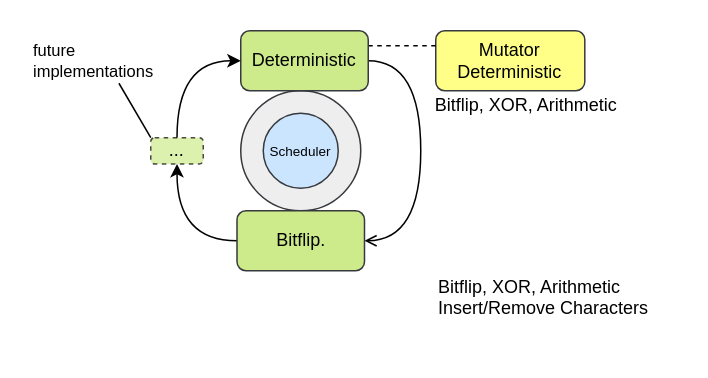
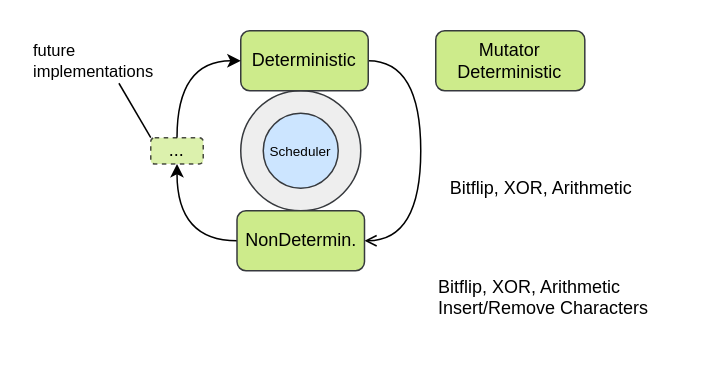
edge "Deterministic" -- "Mutator Deterministic": removed
node "Mutator Deterministic": fillcolor #ffff88 -> #cdeb8b
node "Bitflip, XOR, Arithmetic": moved (526, 106) -> (541, 188)
node "Bitflip.": label "Bitflip." -> "NonDetermin."
